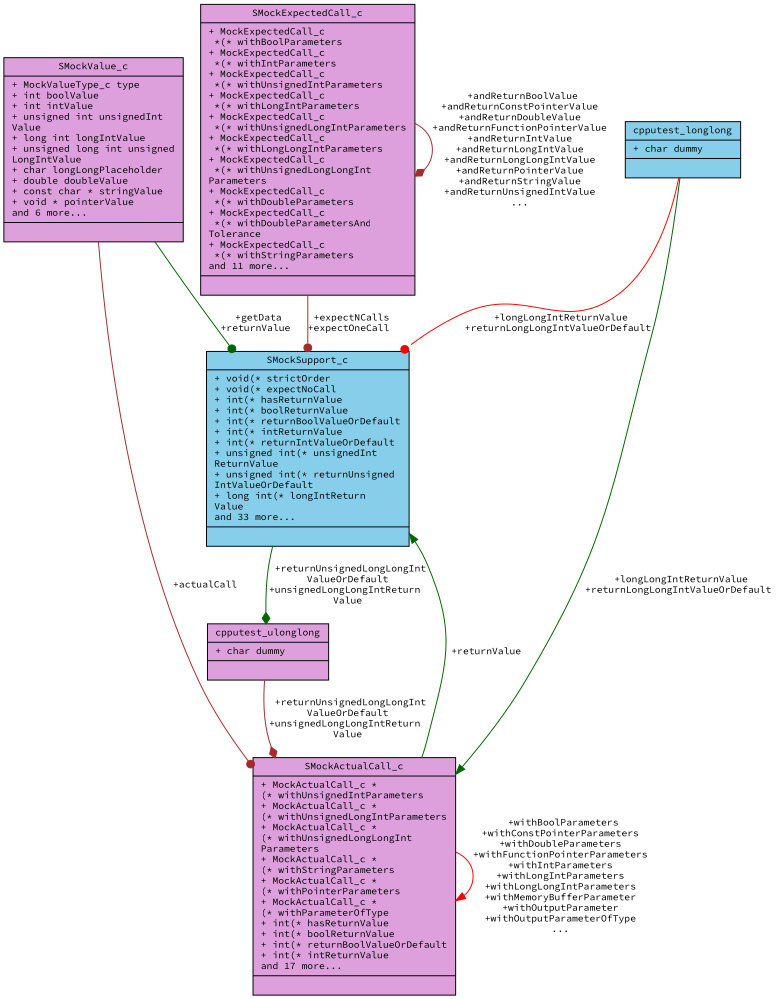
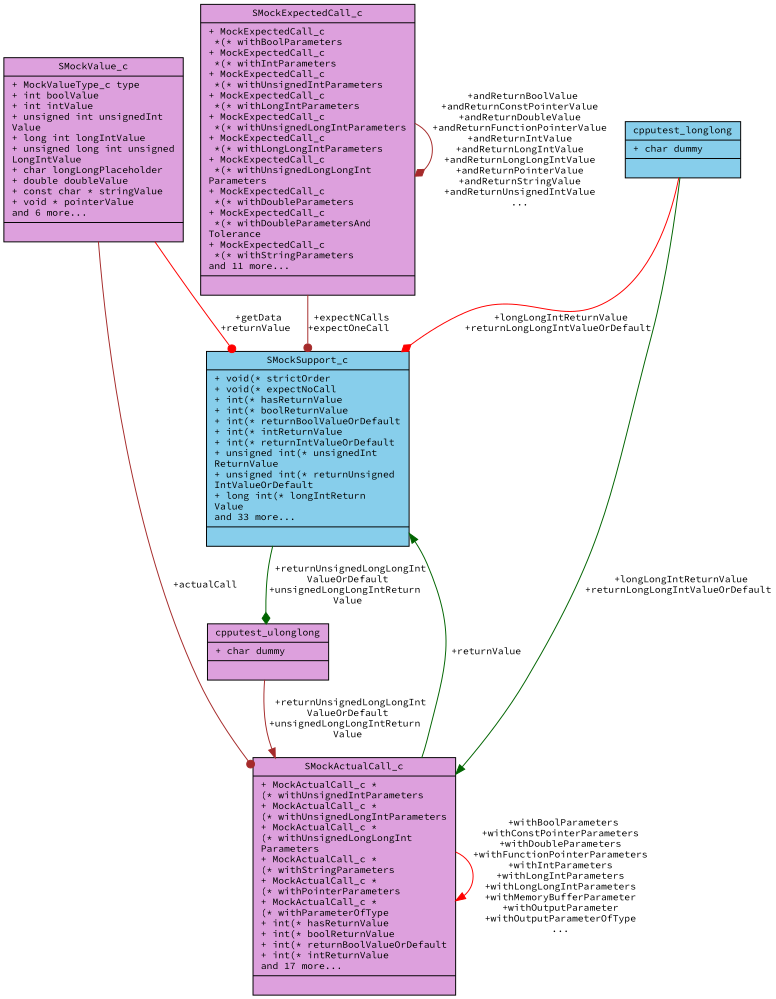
edge "SMockValue_c" -> "SMockSupport_c": color darkgreen -> red
edge "cpputest_longlong" -> "SMockSupport_c": arrowhead dot -> diamond
edge "cpputest_ulonglong" -> "SMockActualCall_c": arrowhead diamond -> normal
